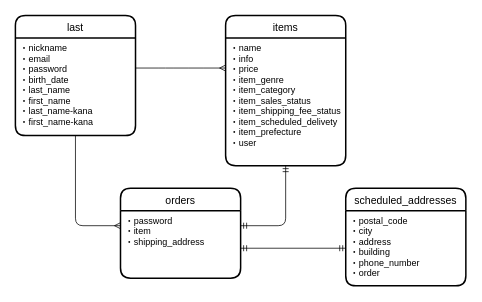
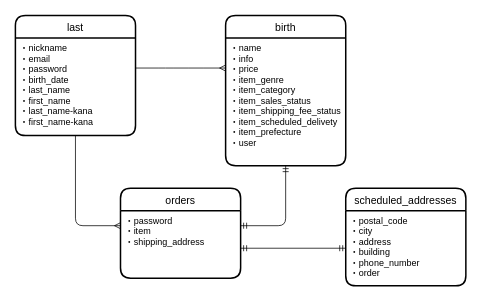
node "items": label "items" -> "birth"
